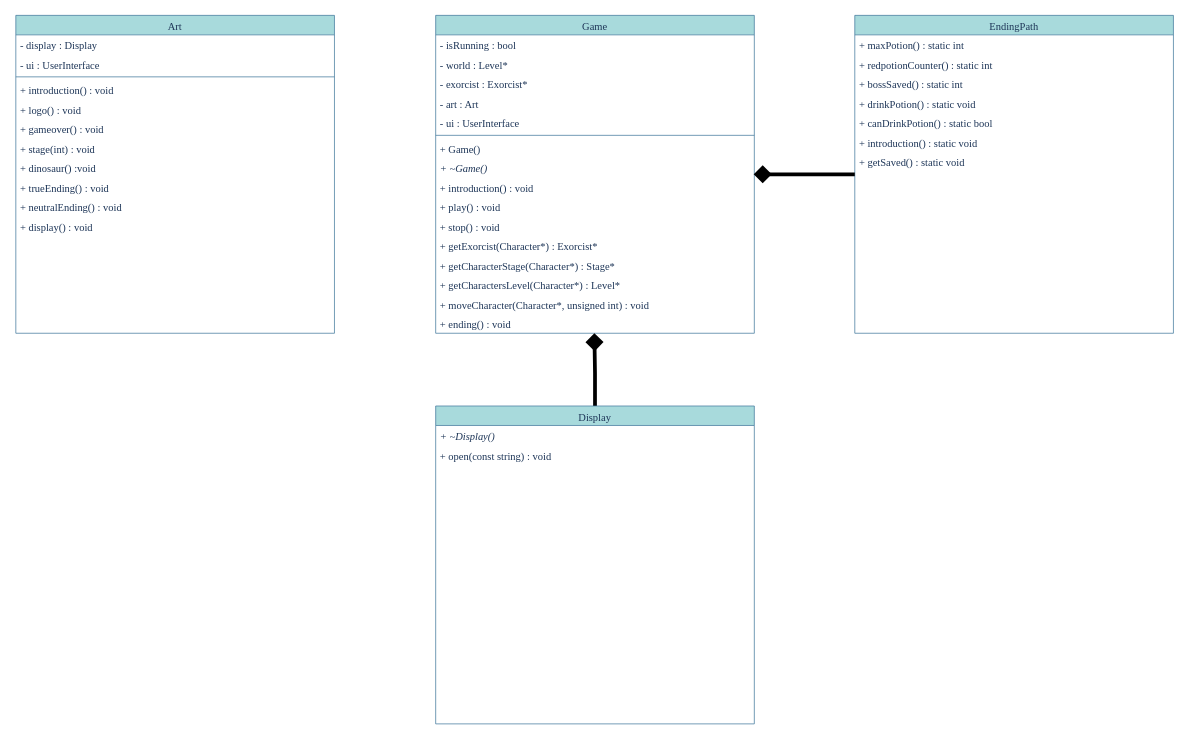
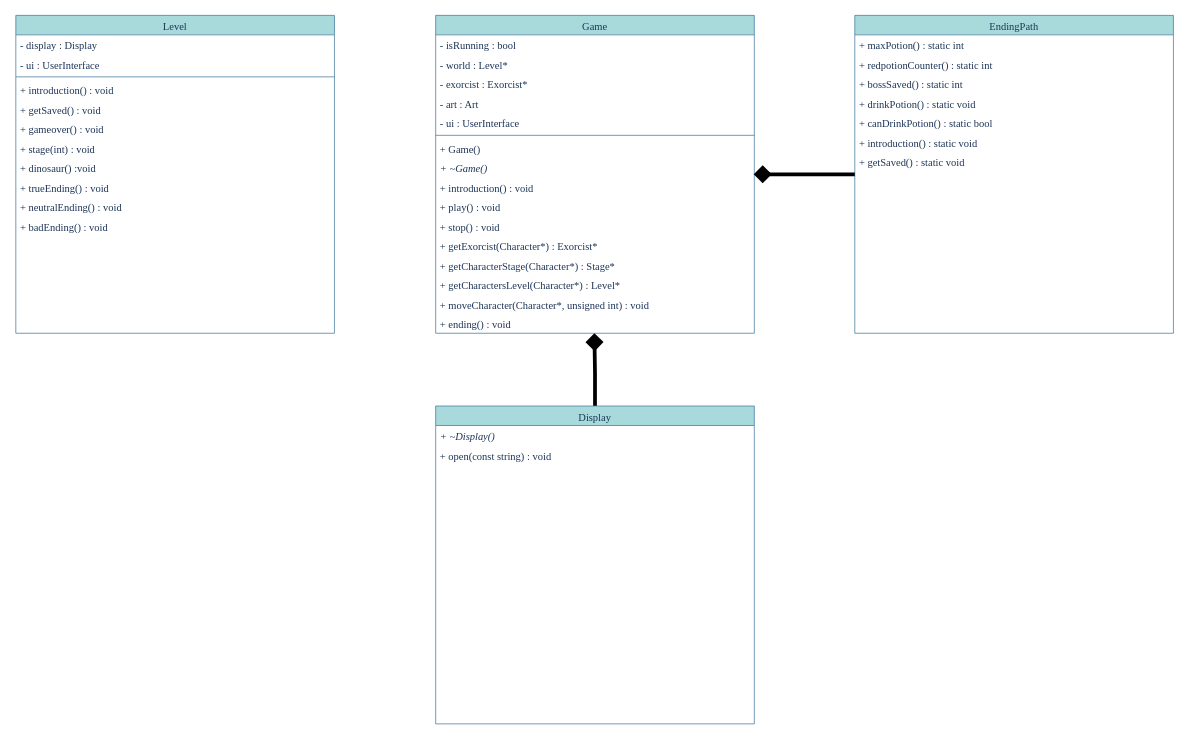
node "Art": label "Art" -> "Level"
node "+ logo() : void": label "+ logo() : void" -> "+ getSaved() : void"
node "+ display() : void": label "+ display() : void" -> "+ badEnding() : void"
